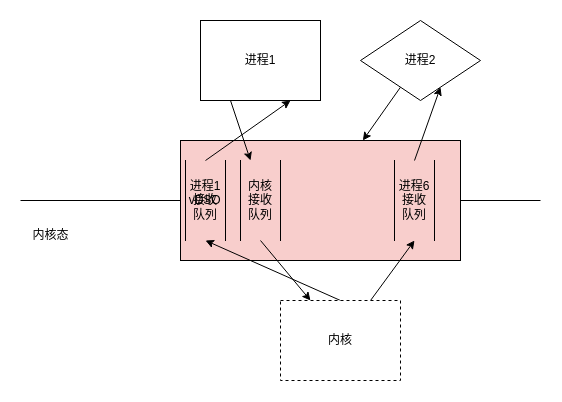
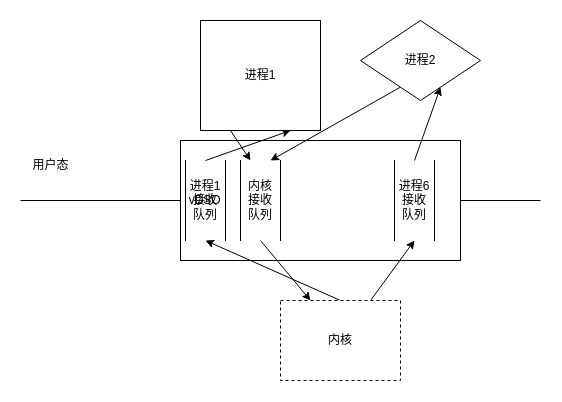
node "进程1": size 120x80 -> 120x110
edge "进程2" -> "vDSO": now "进程2" -> "内核 接收 队列"
node "用户态": added
node "vDSO": fillcolor #f8cecc -> #ffffff
node "内核态": removed
